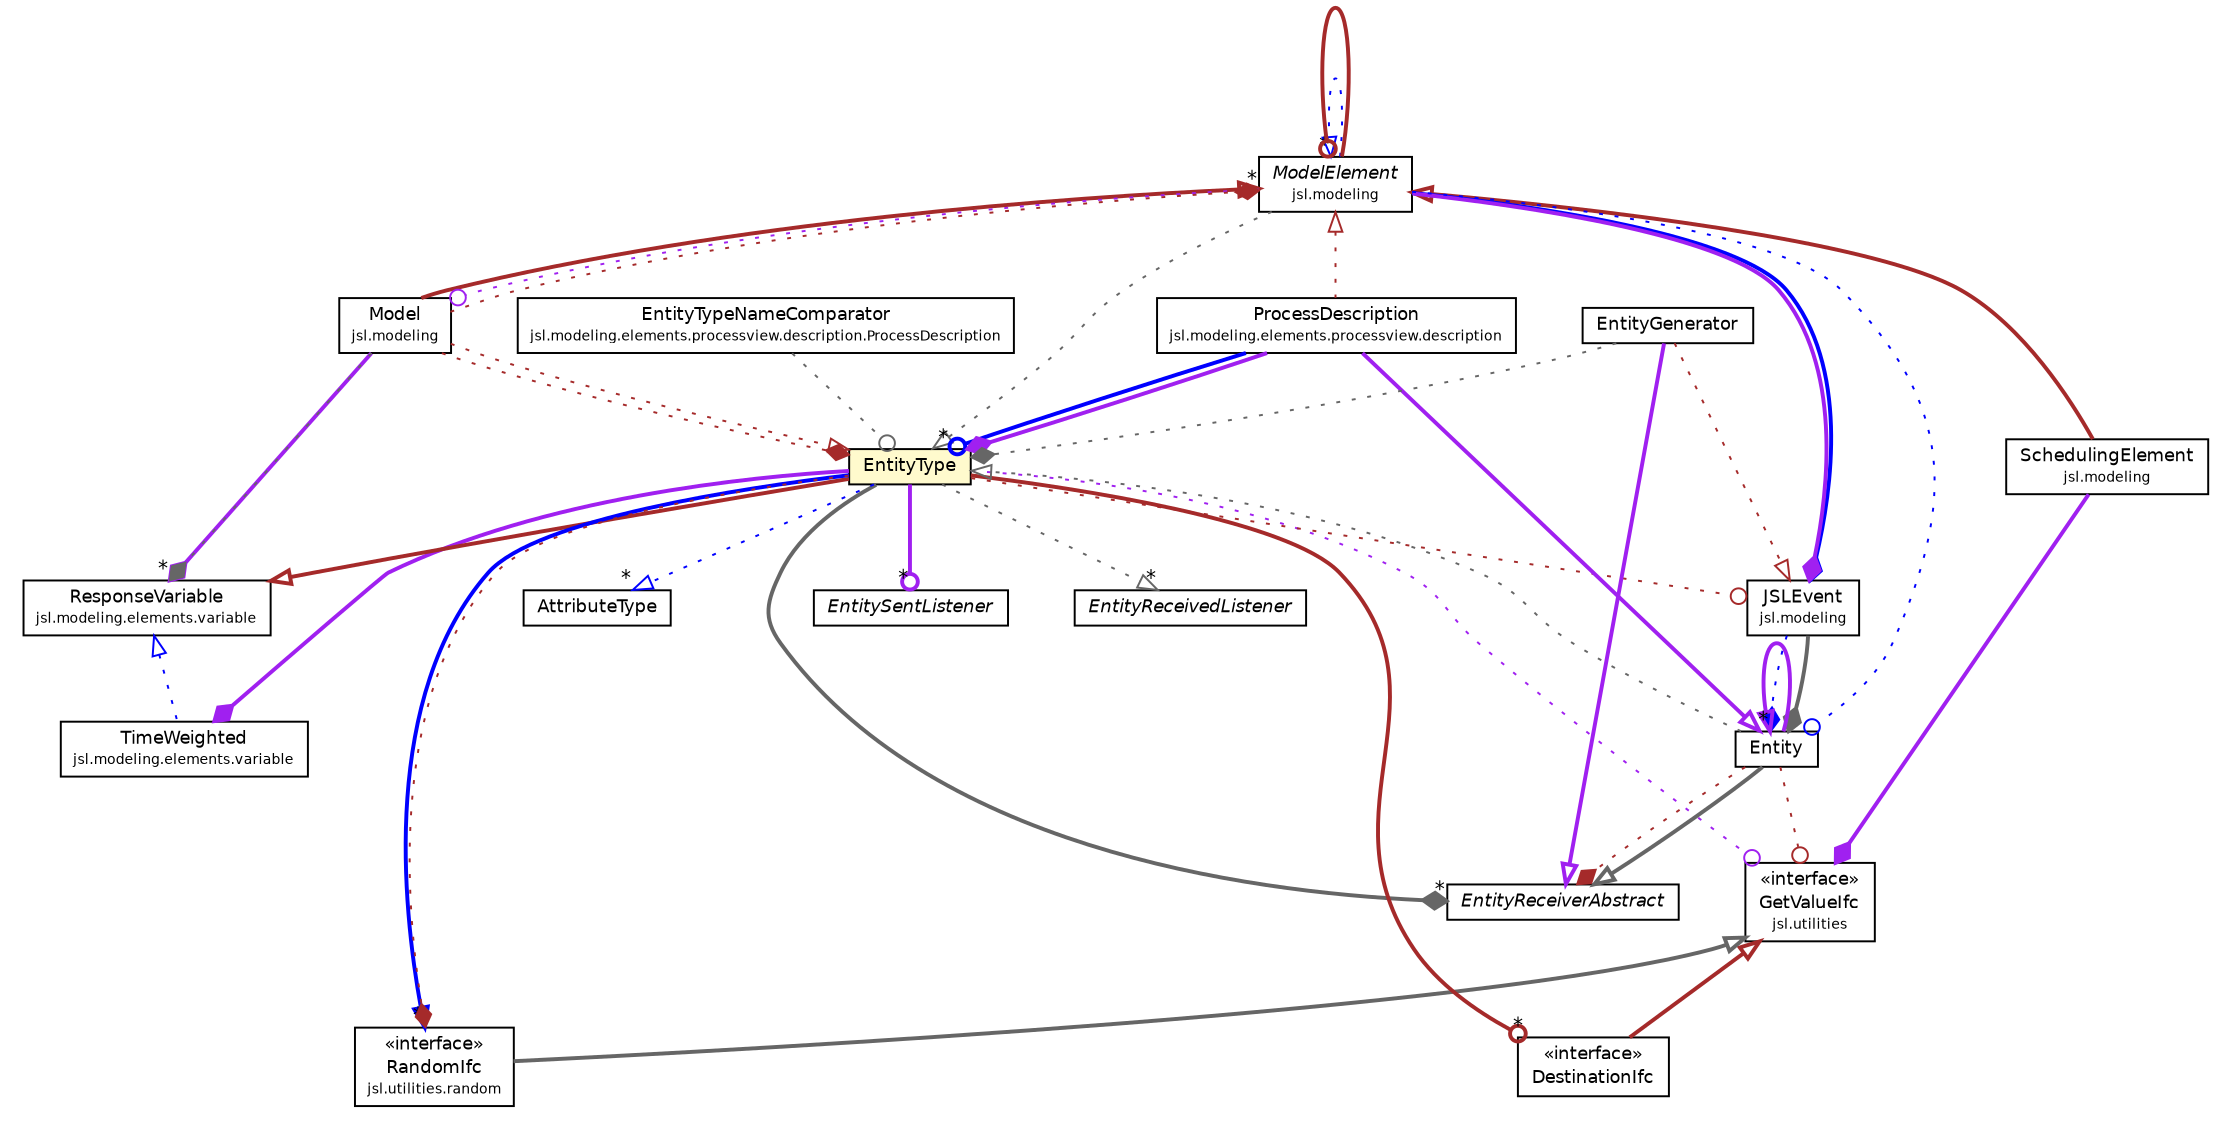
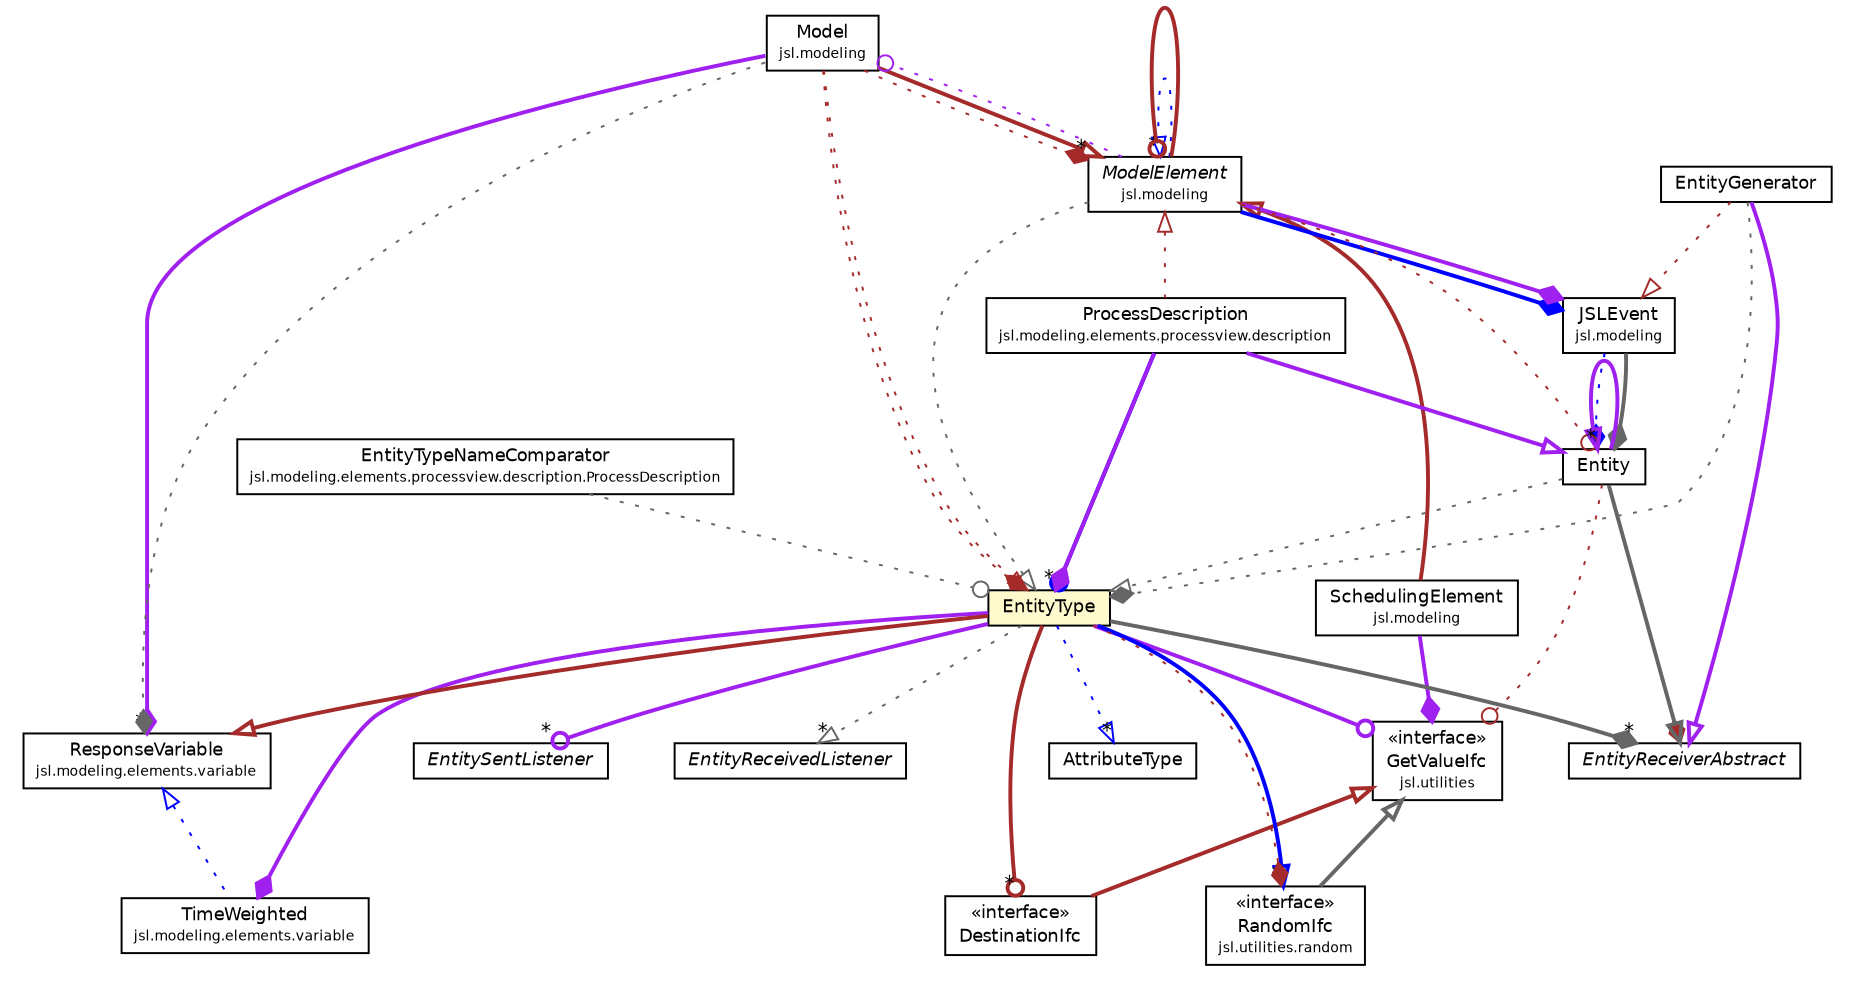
edge "ModelElement" -> "Entity": color blue -> brown
edge "EntityType" -> "JSLEvent": removed
edge "EntityType" -> "GetValueIfc": style dotted -> bold
